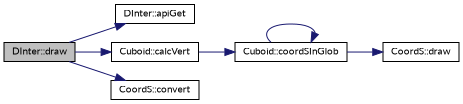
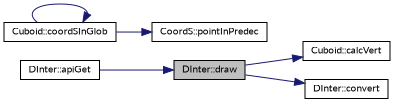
edge "DInter::draw" -> "DInter::apiGet": reversed
edge "Cuboid::calcVert" -> "Cuboid::coordSInGlob": removed
node "CoordS::draw": label "CoordS::draw" -> "CoordS::pointInPredec"
node "CoordS::convert": label "CoordS::convert" -> "DInter::convert"
